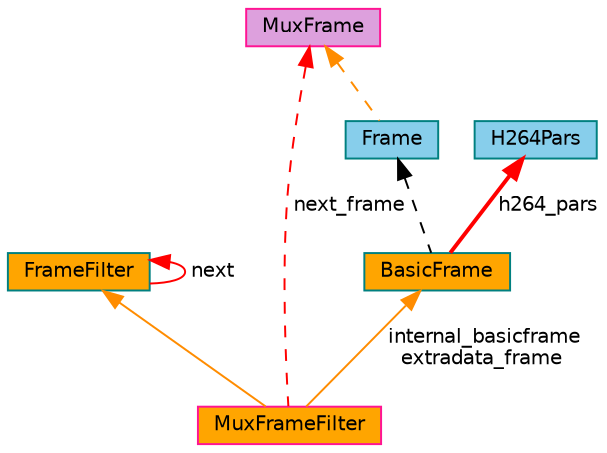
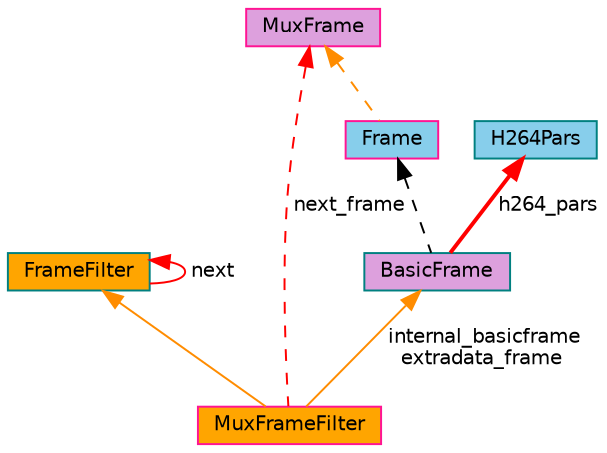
node "Frame": color teal -> deeppink
node "BasicFrame": fillcolor orange -> plum
